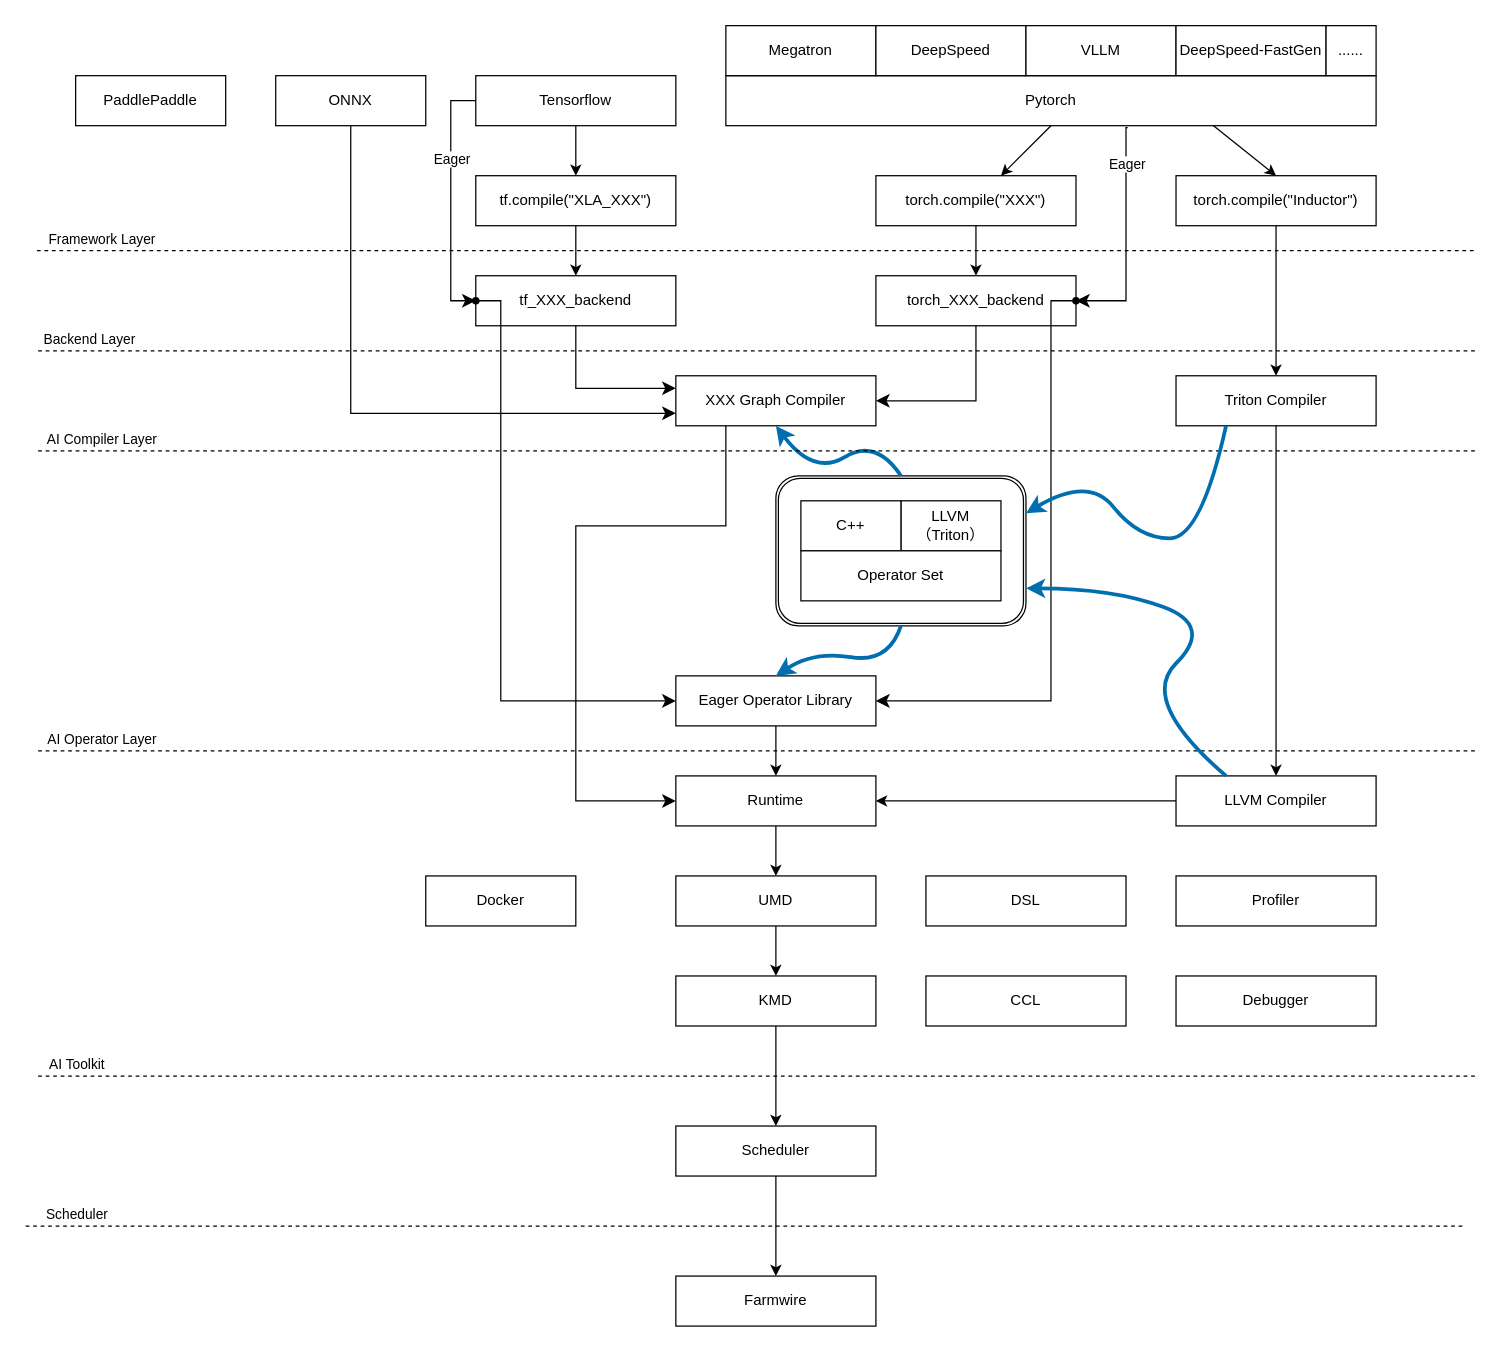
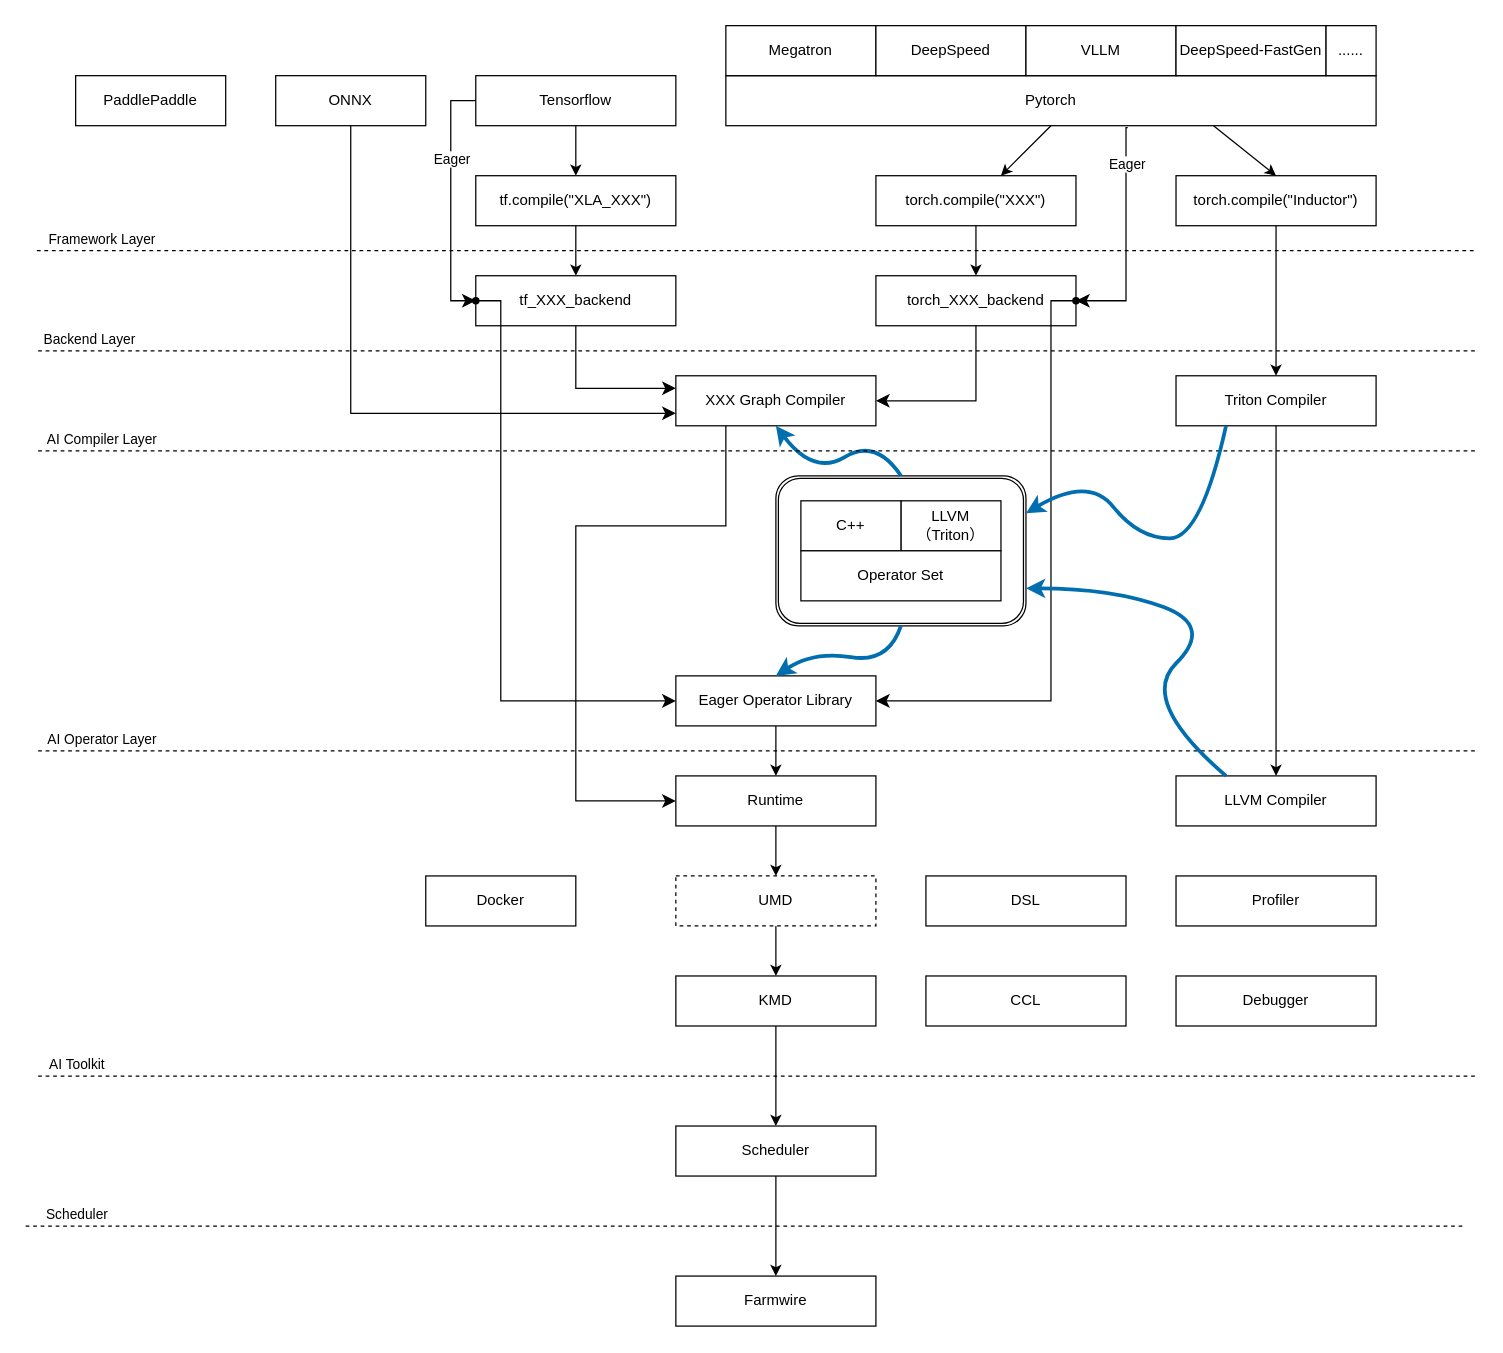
edge "LLVM Compiler" -> "Runtime": removed
node "UMD": style solid -> dashed
